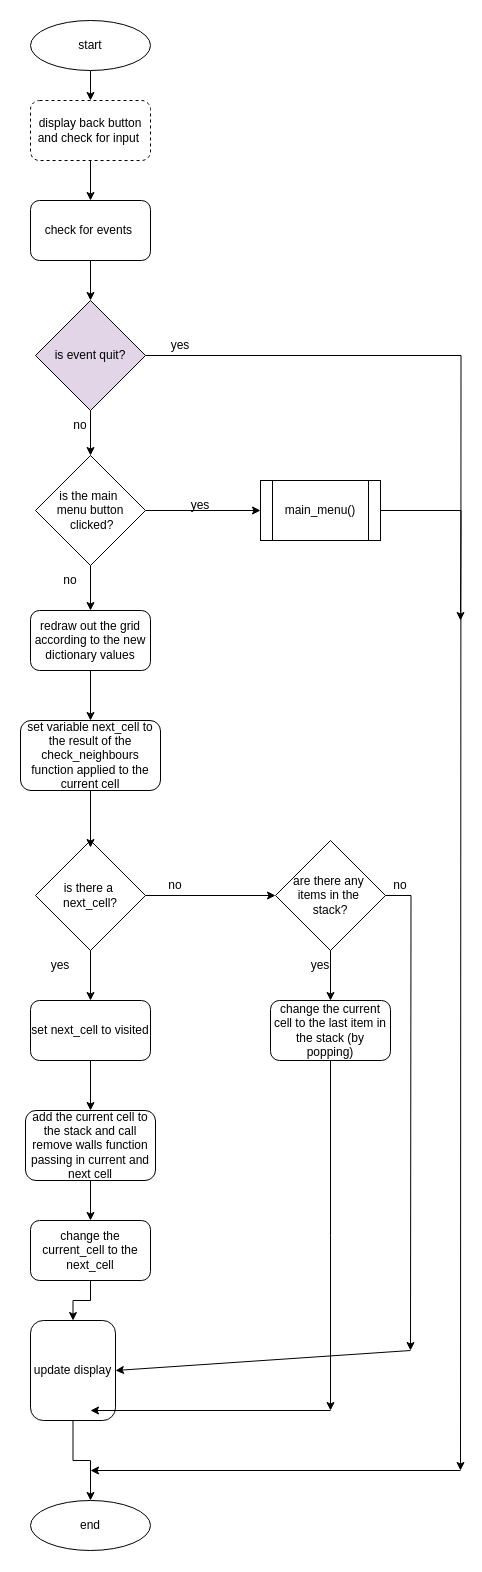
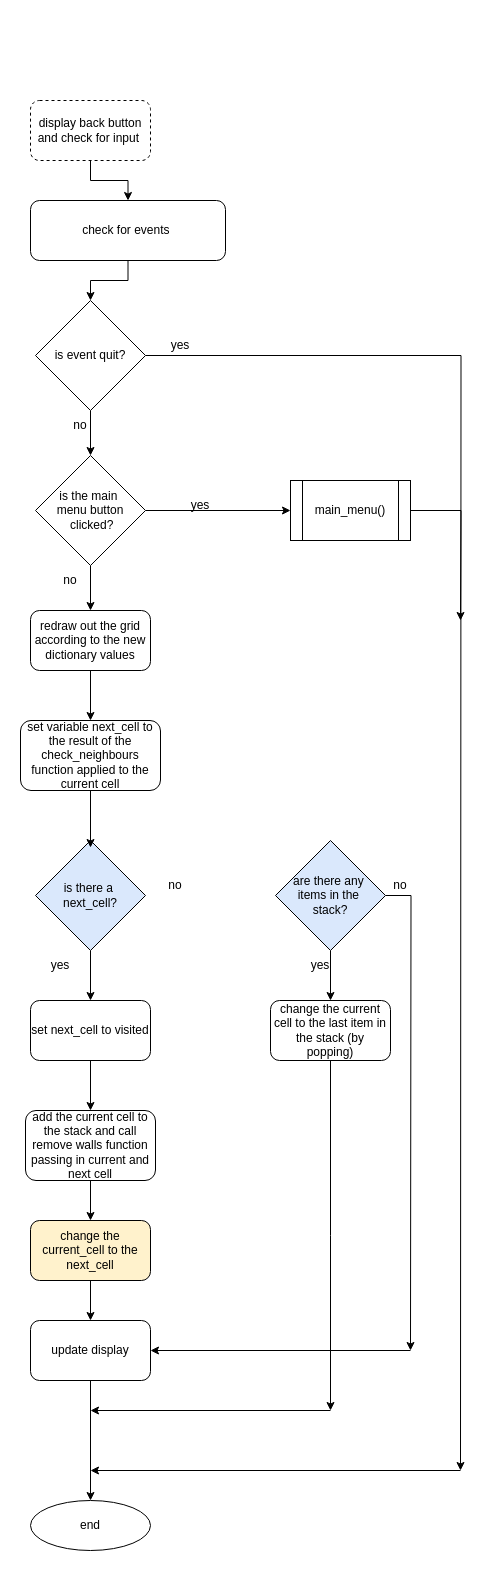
node "start": removed
edge "start" -> "display back button and check for input": removed
node "check for events": size 120x60 -> 195x60
node "is event quit?": fillcolor #e1d5e7 -> #ffffff
node "main_menu()": moved (321, 511) -> (351, 511)
node "is there a next_cell?": fillcolor #ffffff -> #dae8fc
edge "is there a next_cell?" -> "are there any items in the stack?": removed
node "are there any items in the stack?": fillcolor #ffffff -> #dae8fc
node "change the current_cell to the next_cell": fillcolor #ffffff -> #fff2cc
node "update display": size 85x100 -> 120x60
